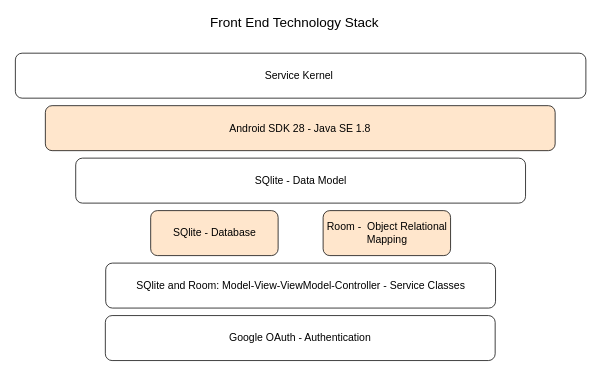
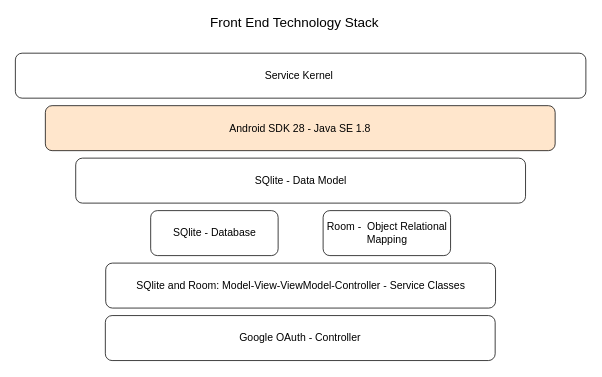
node "SQlite - Database": fillcolor #ffe6cc -> #ffffff
node "Room - Object Relational Mapping": fillcolor #ffe6cc -> #ffffff
node "Google OAuth - Authentication": label "Google OAuth - Authentication" -> "Google OAuth - Controller"
